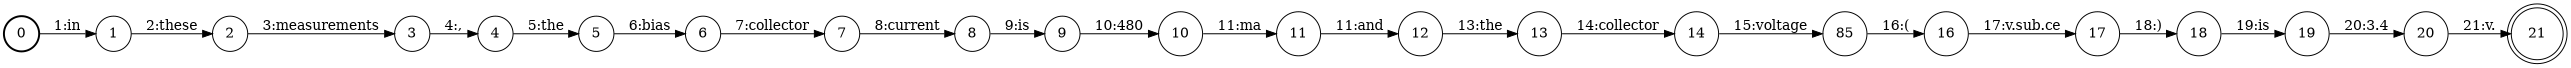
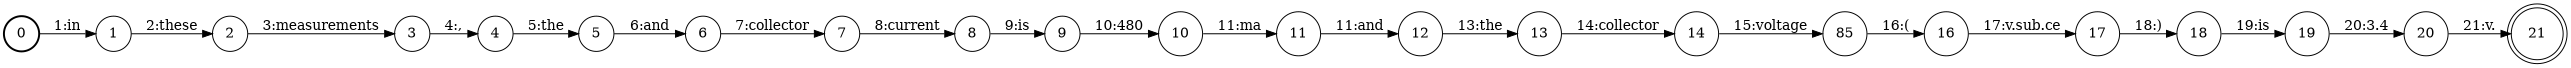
edge "5" -> "6": label "6:bias" -> "6:and"
